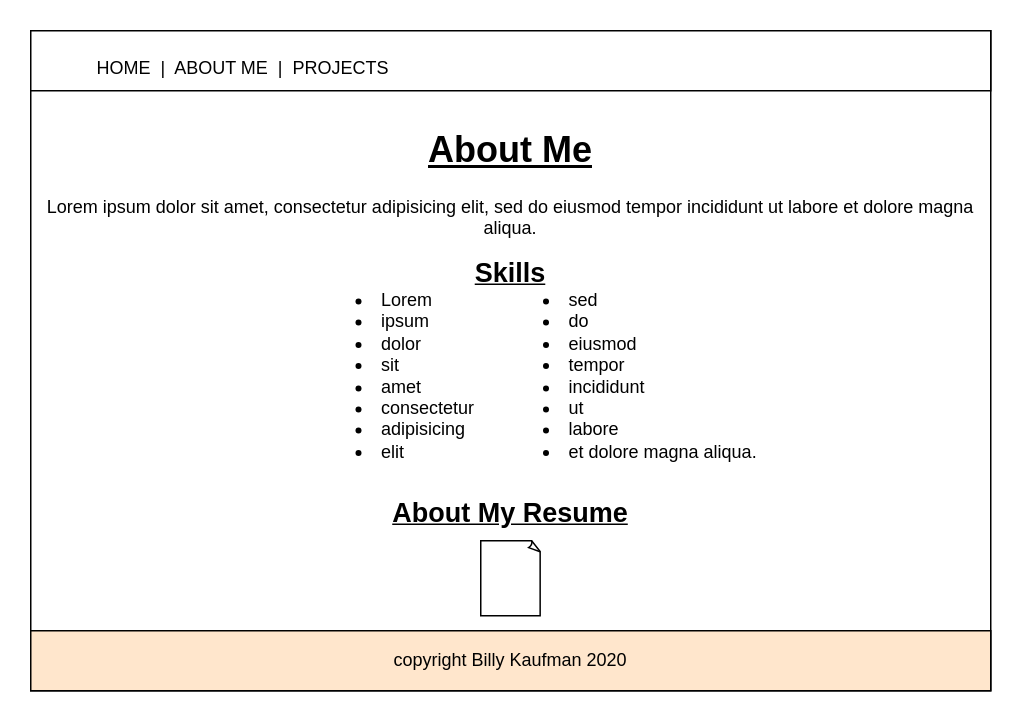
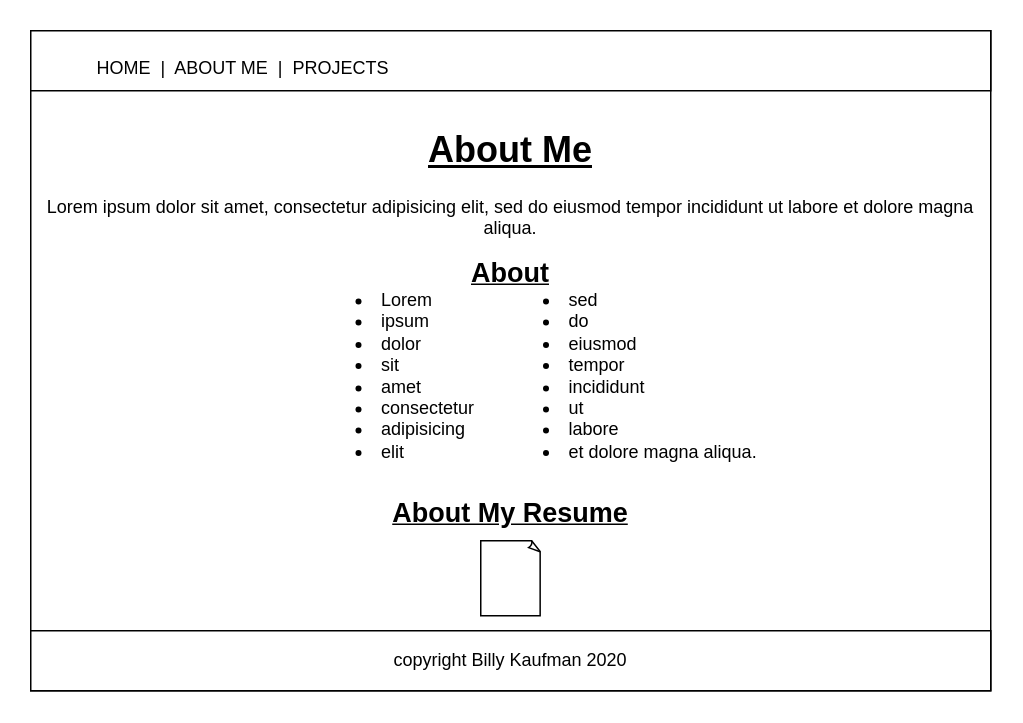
node "Skills": label "Skills" -> "About"
node "copyright Billy Kaufman 2020": fillcolor #ffe6cc -> #ffffff
